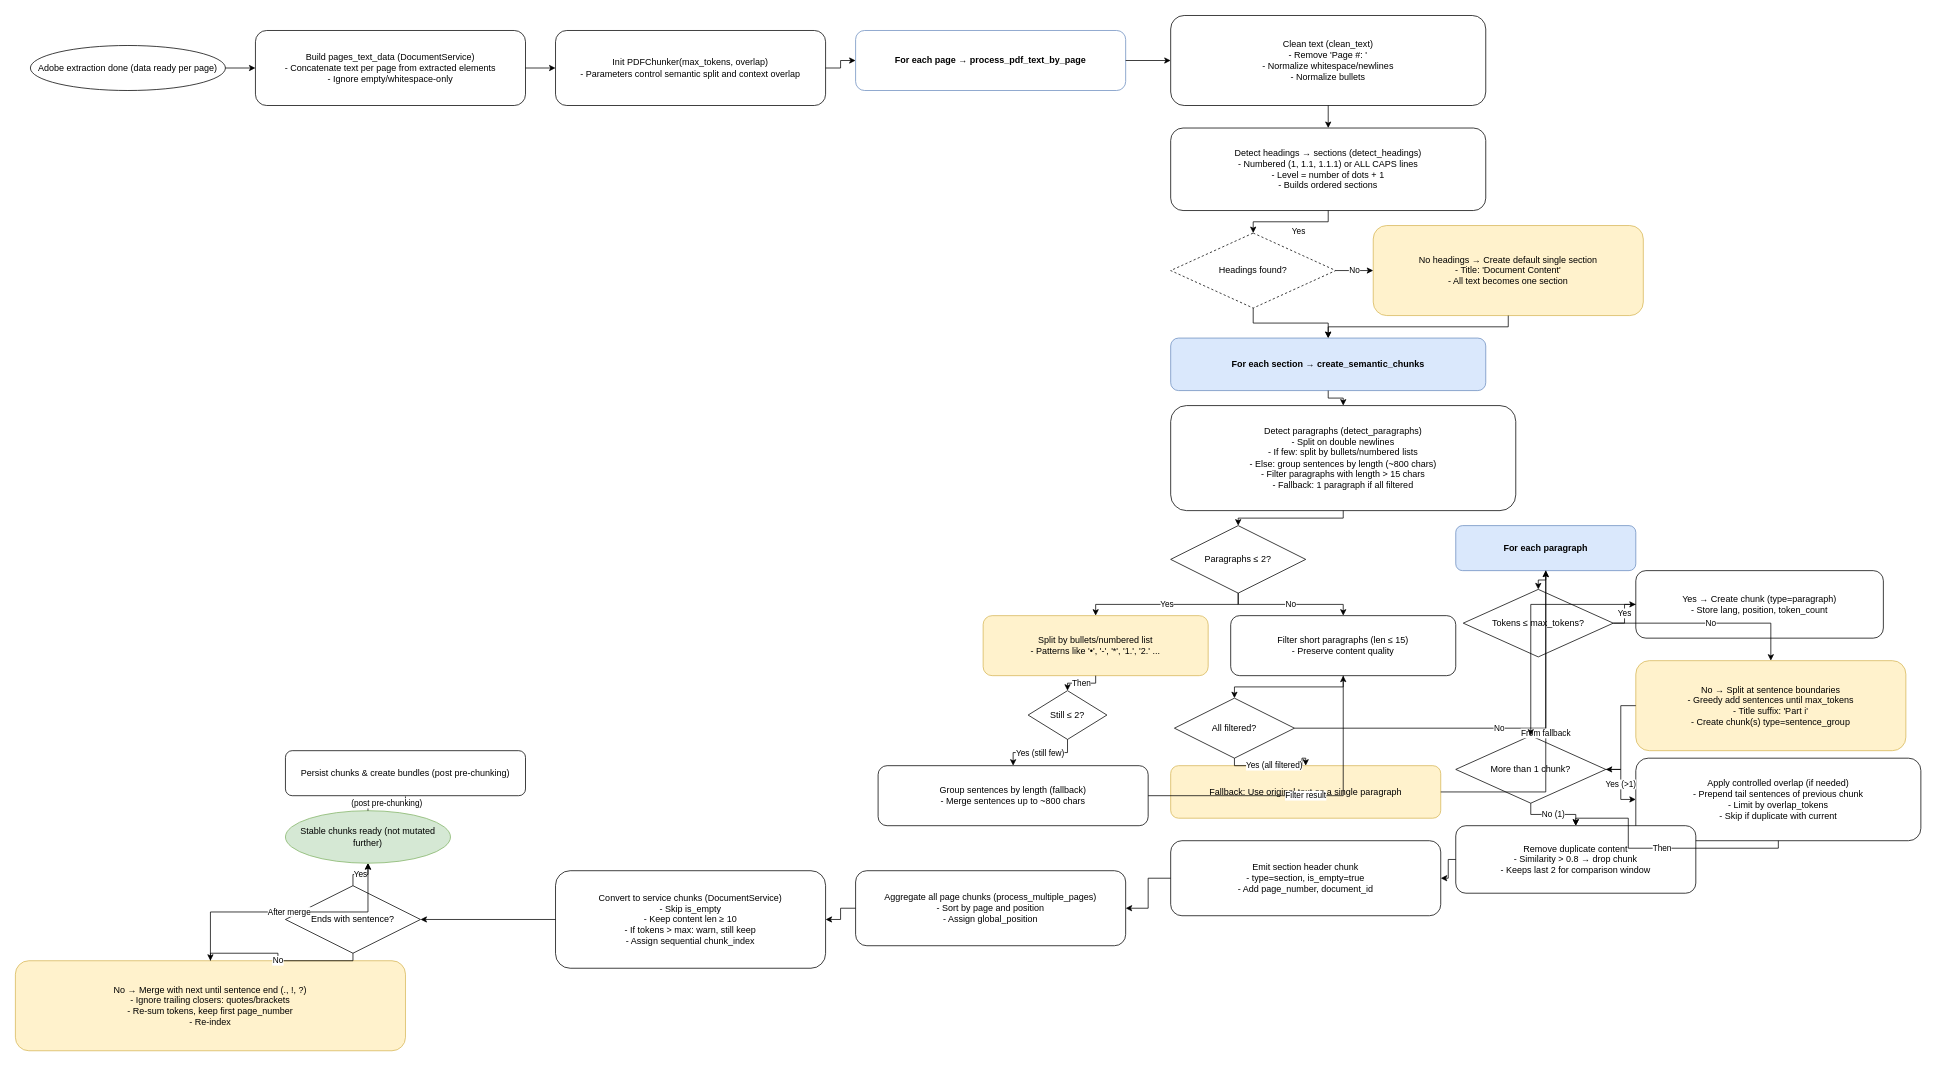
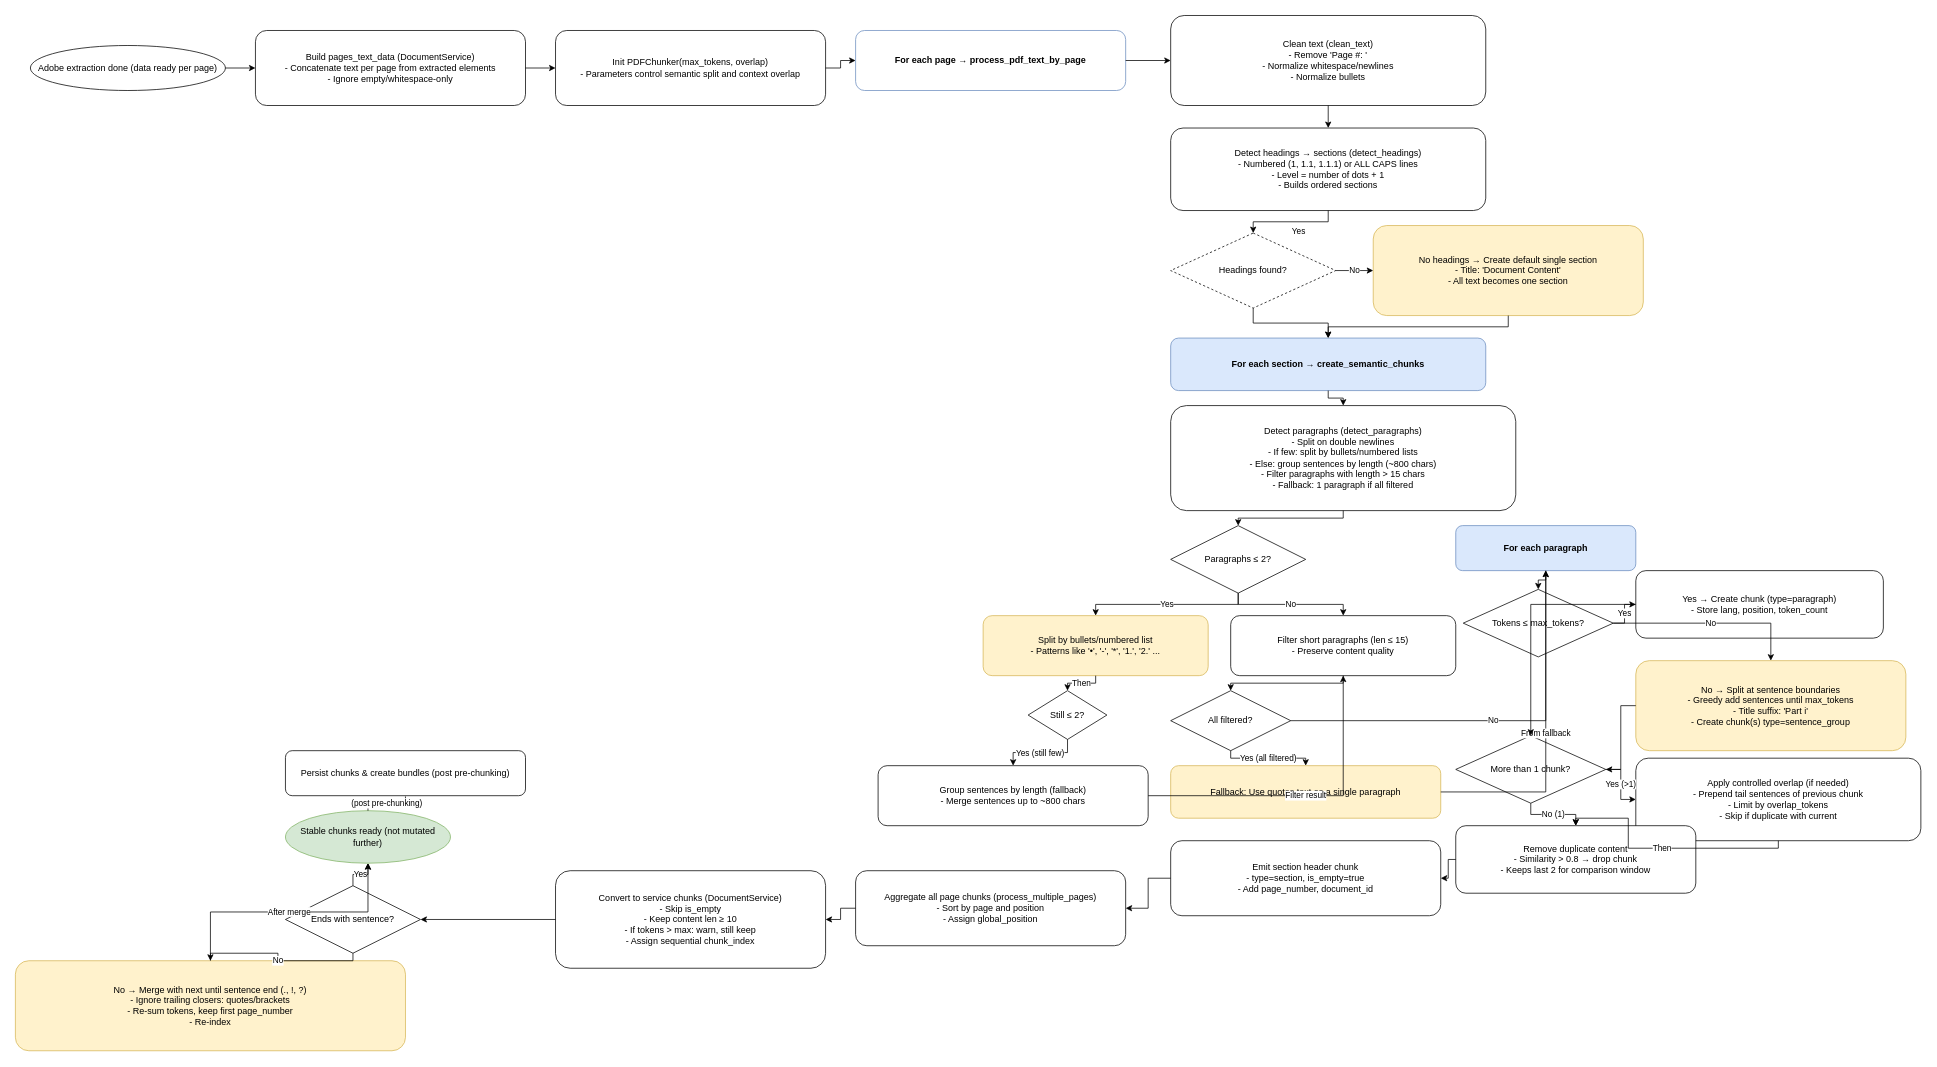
node "All filtered?": moved (1234, 728) -> (1230, 720)
node "Fallback: Use original text as a single paragraph": label "Fallback: Use original text as a single paragraph" -> "Fallback: Use quotes text as a single paragraph"
